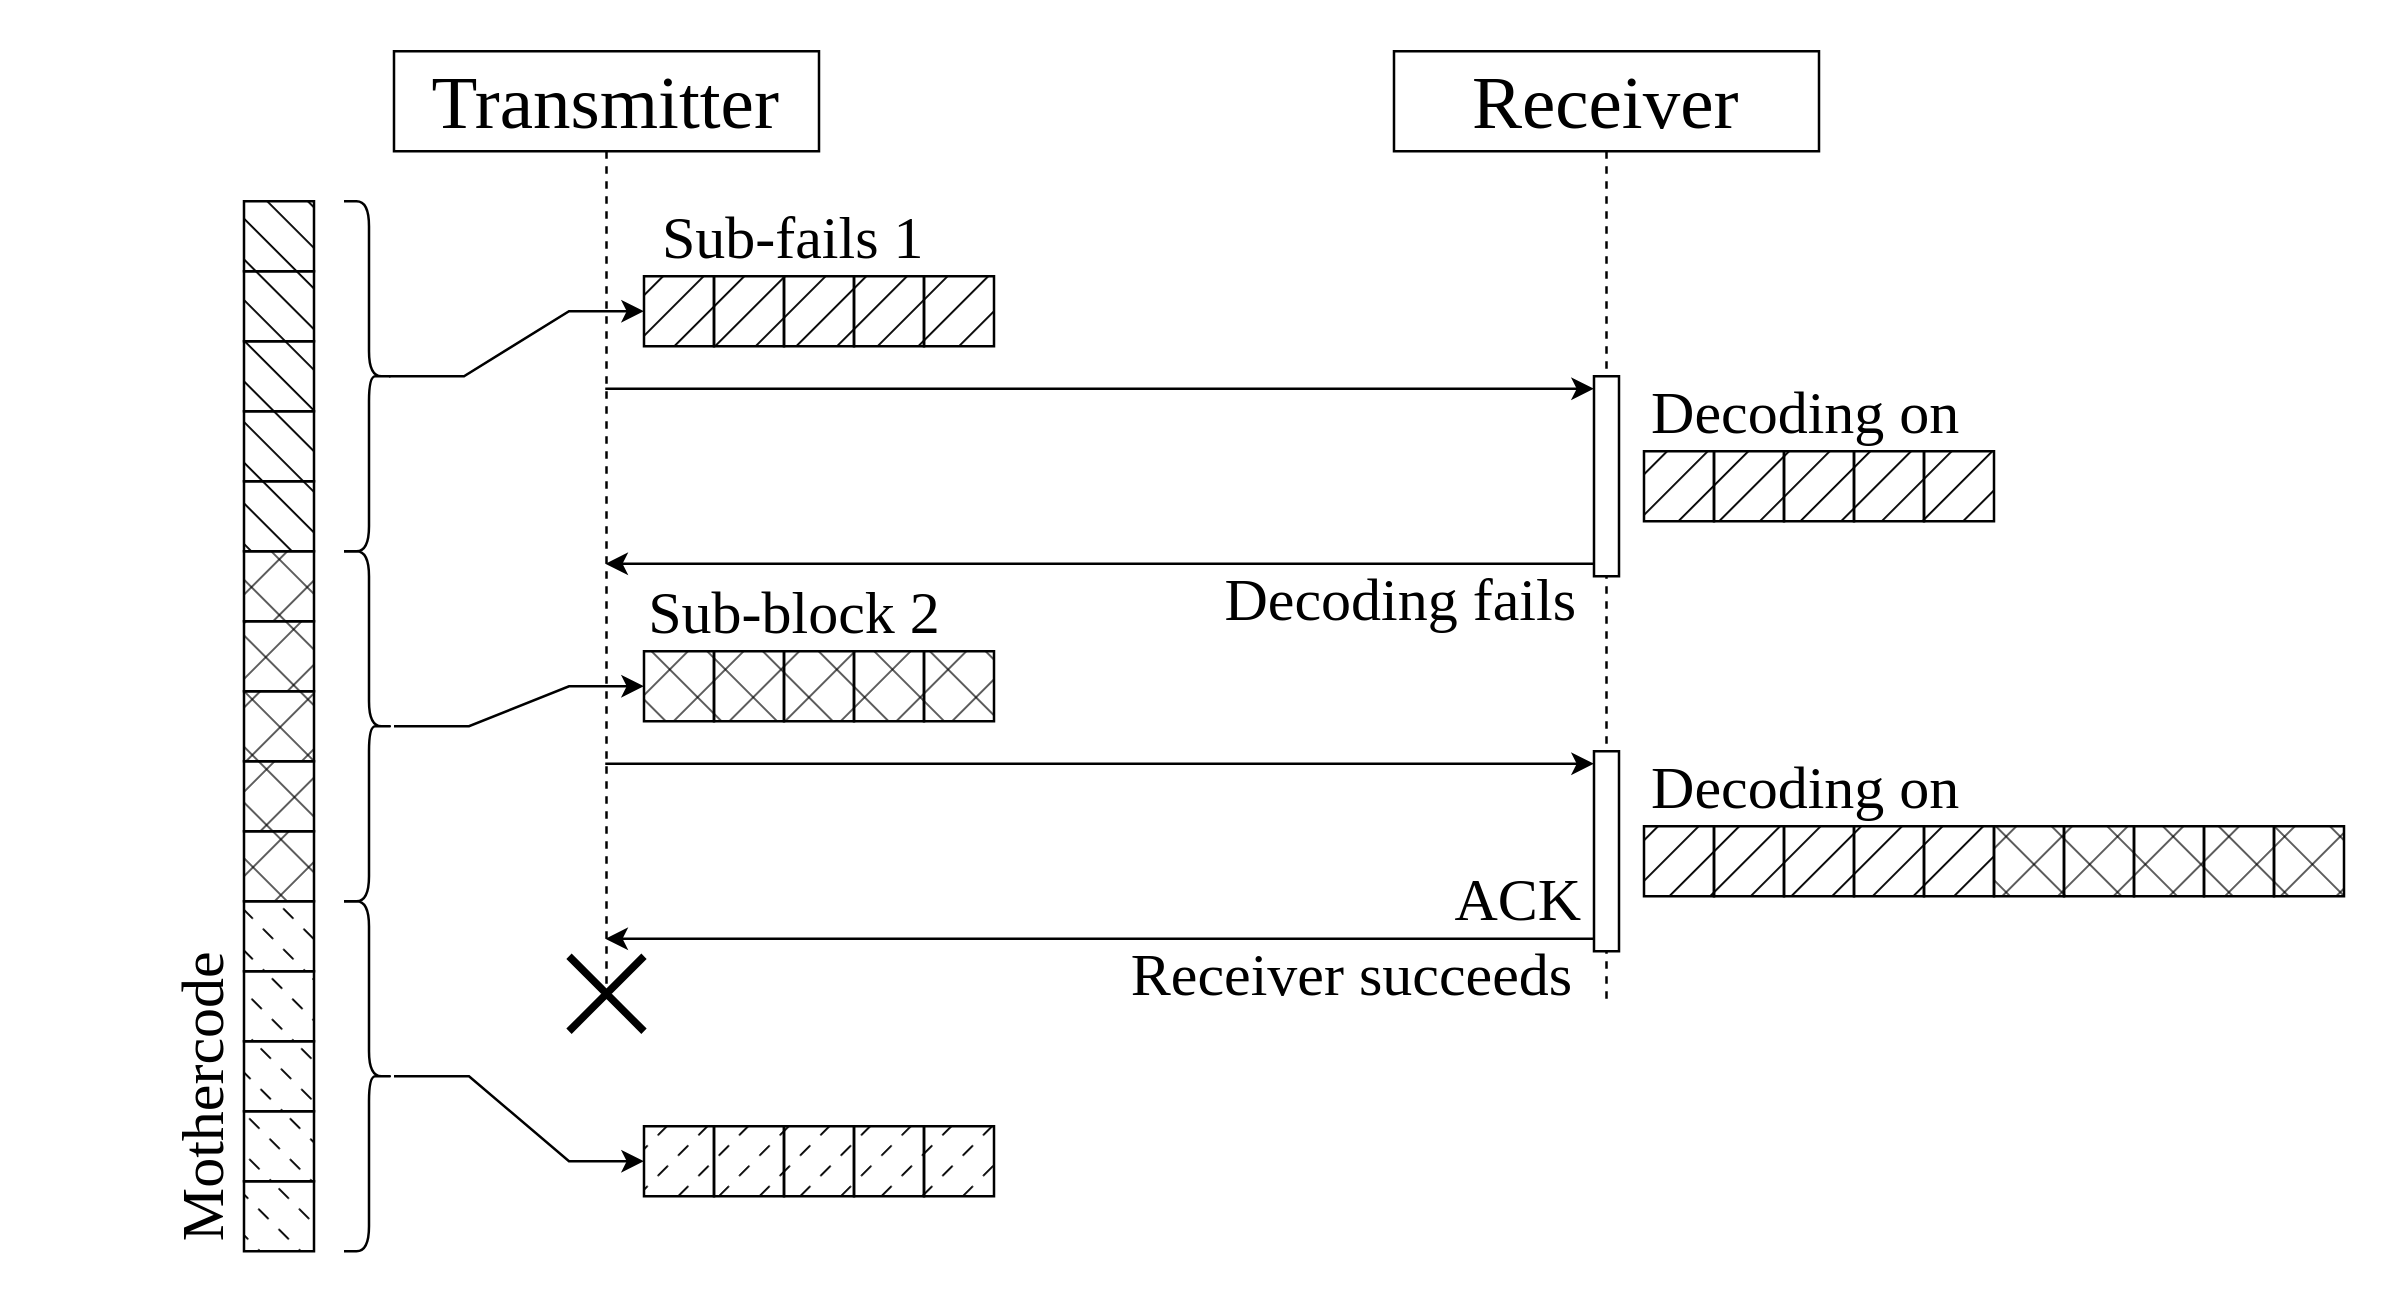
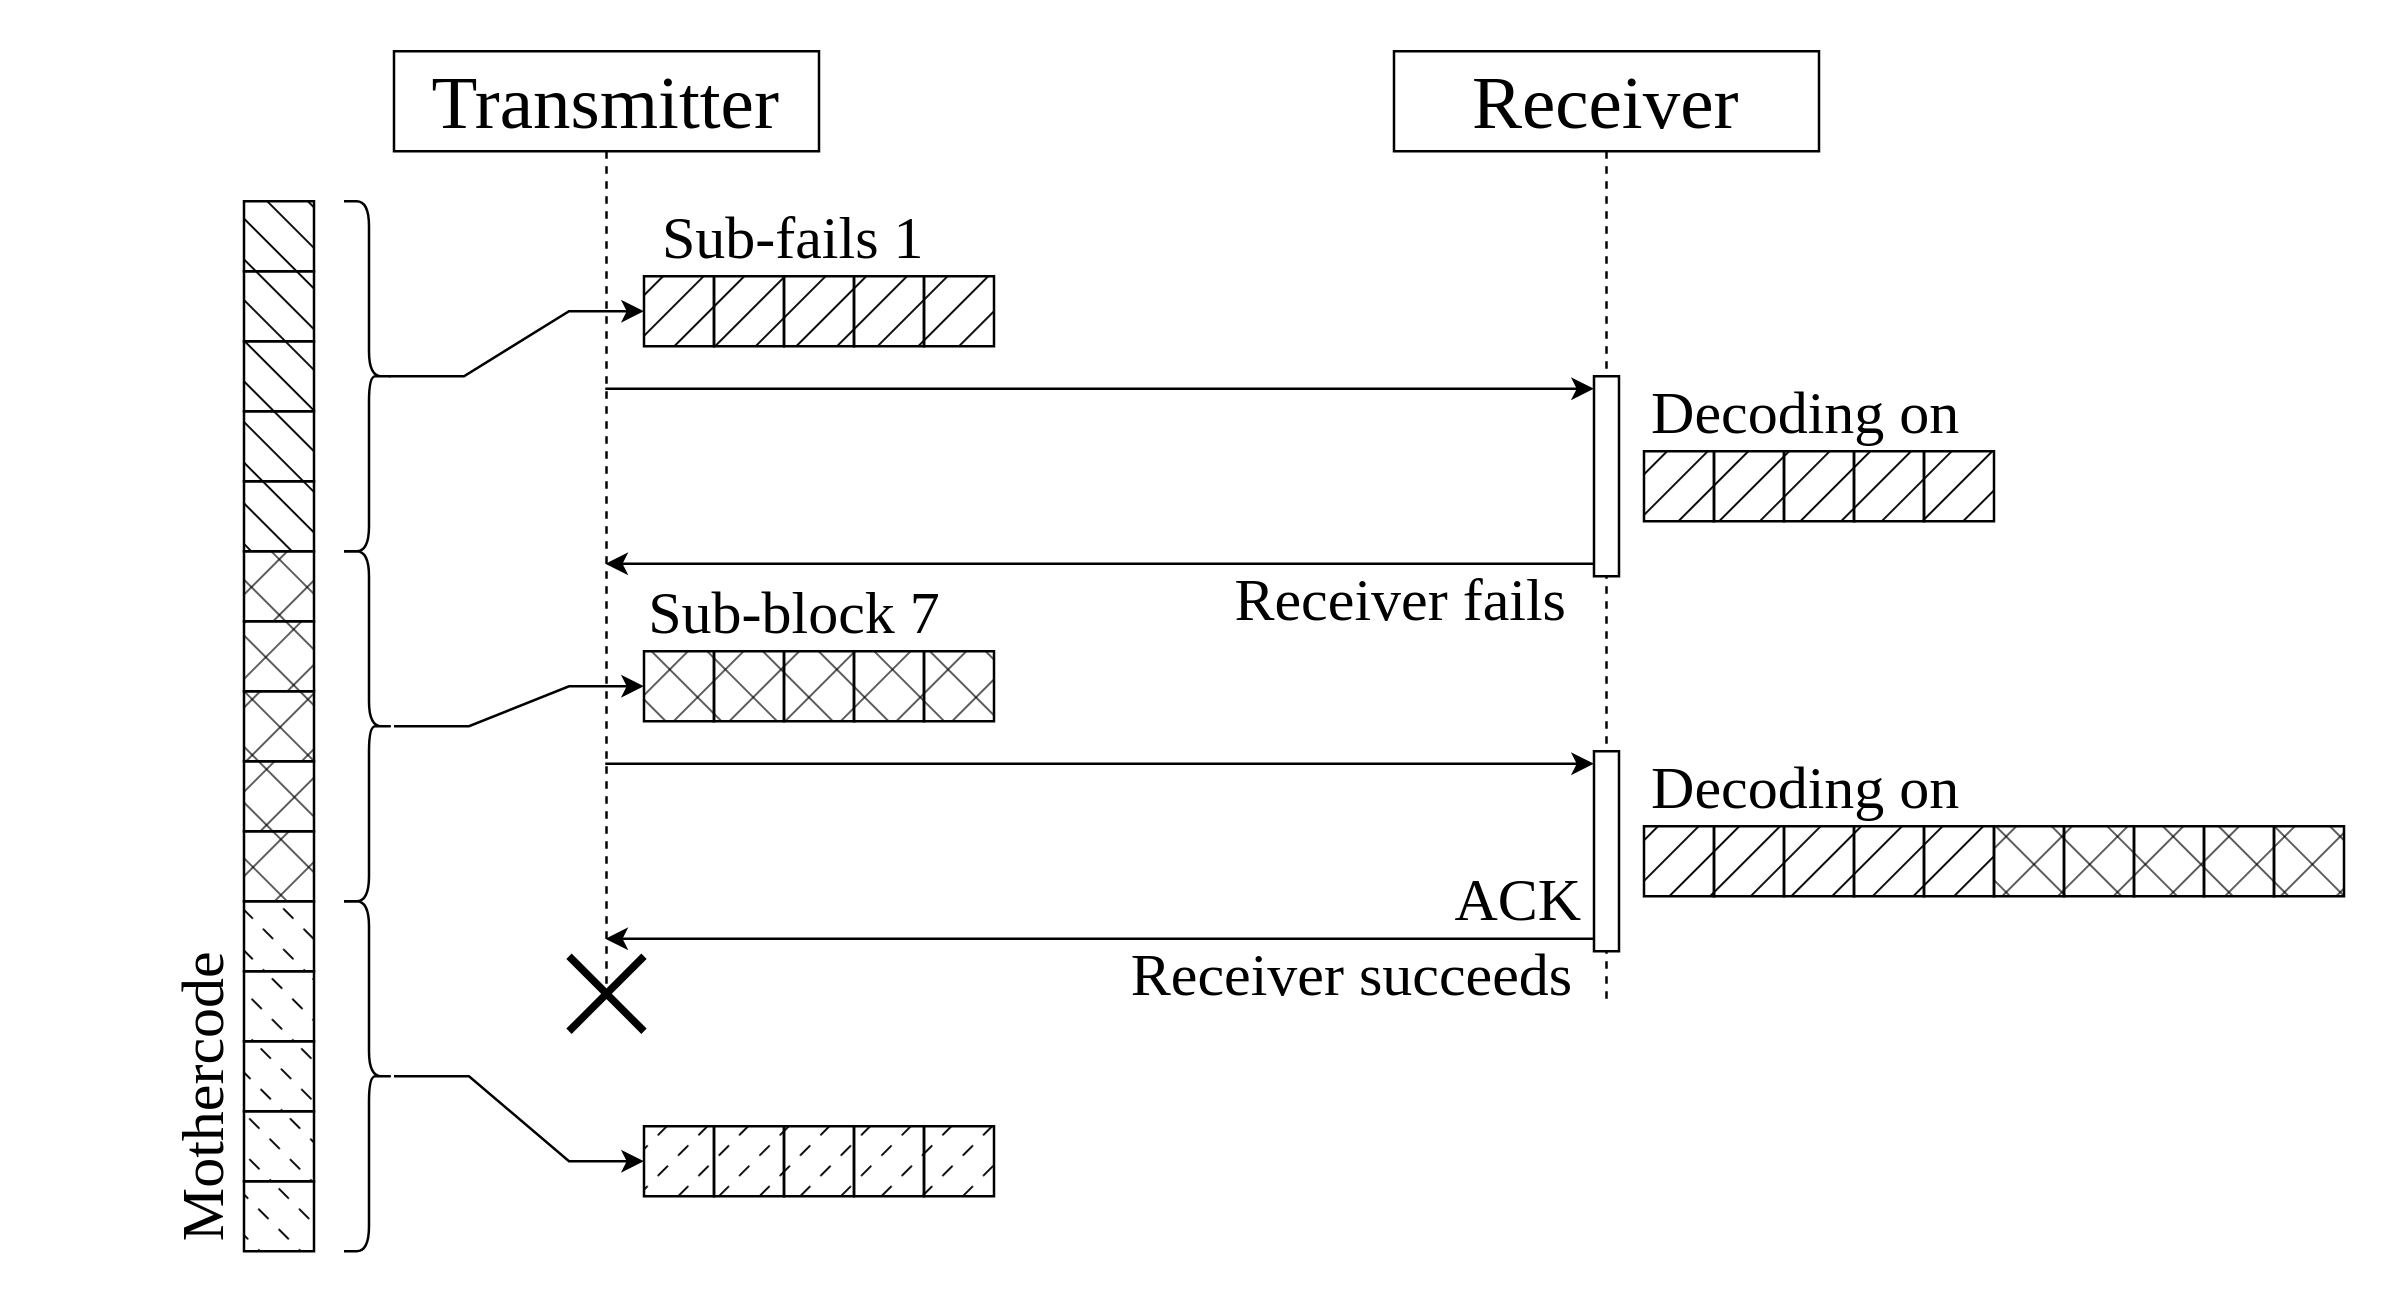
node "Decoding fails": label "Decoding fails" -> "Receiver fails"
node "Sub-block 2": label "Sub-block 2" -> "Sub-block 7"
